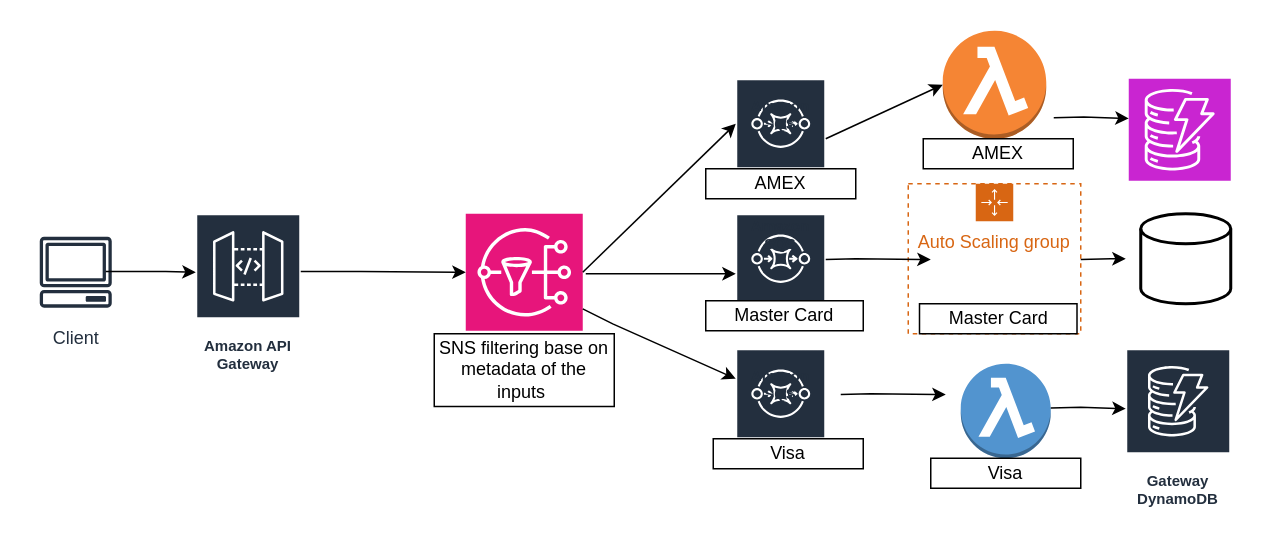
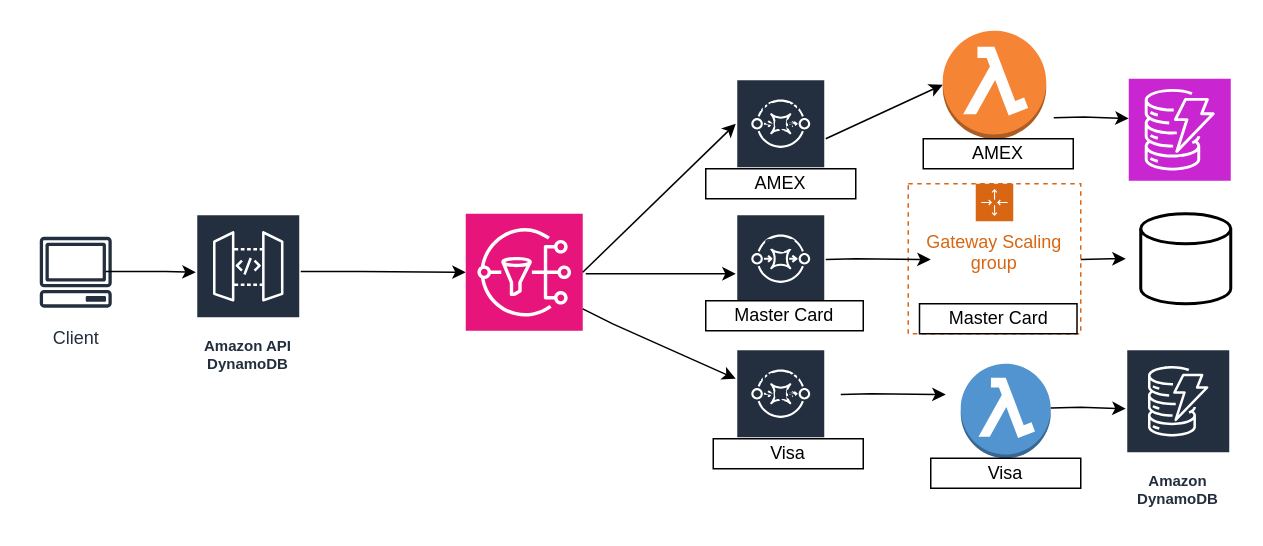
node "Auto Scaling group": label "Auto Scaling group" -> "Gateway Scaling group"
node "Amazon API Gateway": label "Amazon API Gateway" -> "Amazon API DynamoDB"
node "SNS filtering base on metadata of the inputs": removed
node "Gateway DynamoDB": label "Gateway DynamoDB" -> "Amazon DynamoDB"
